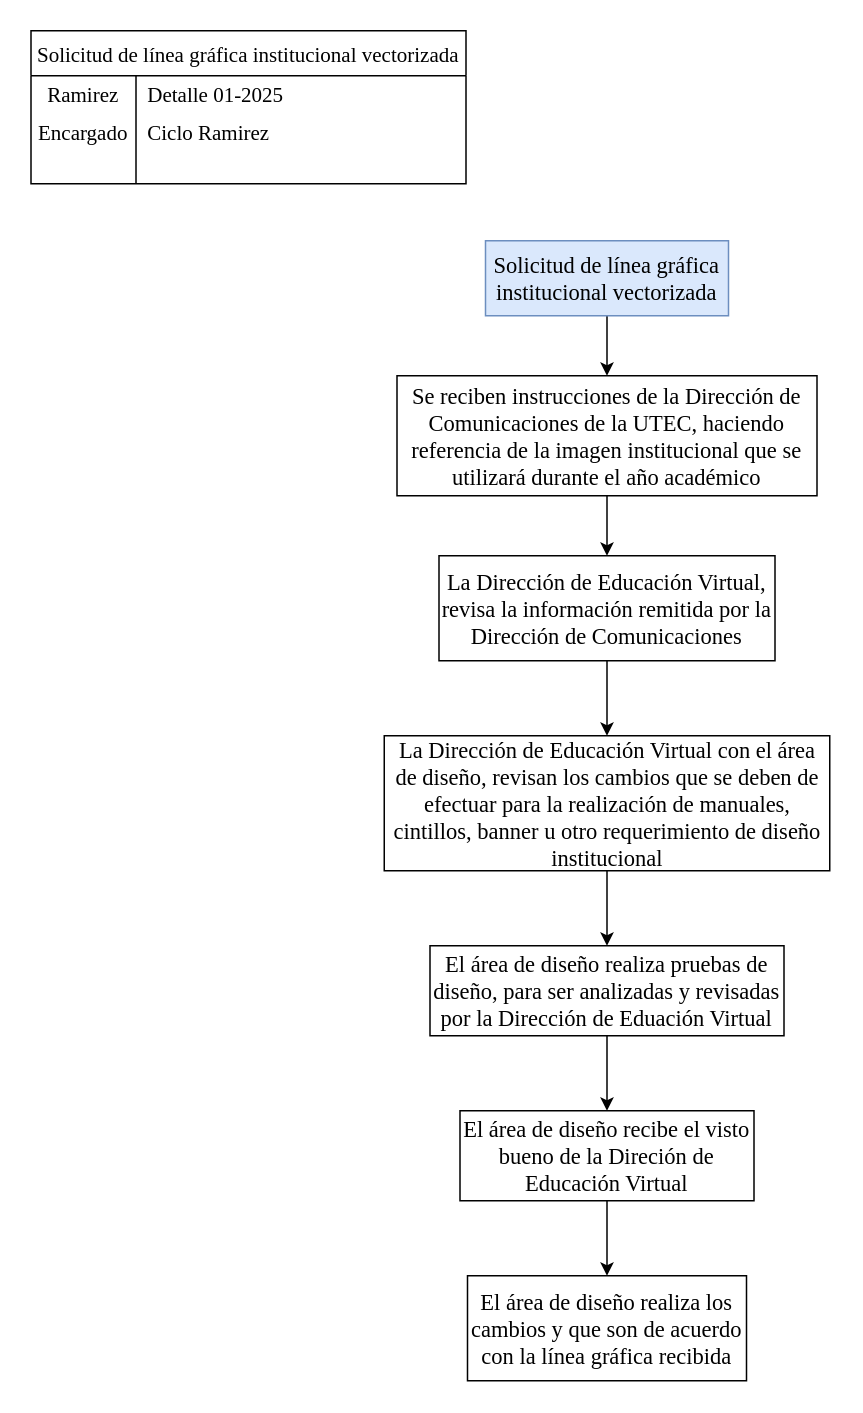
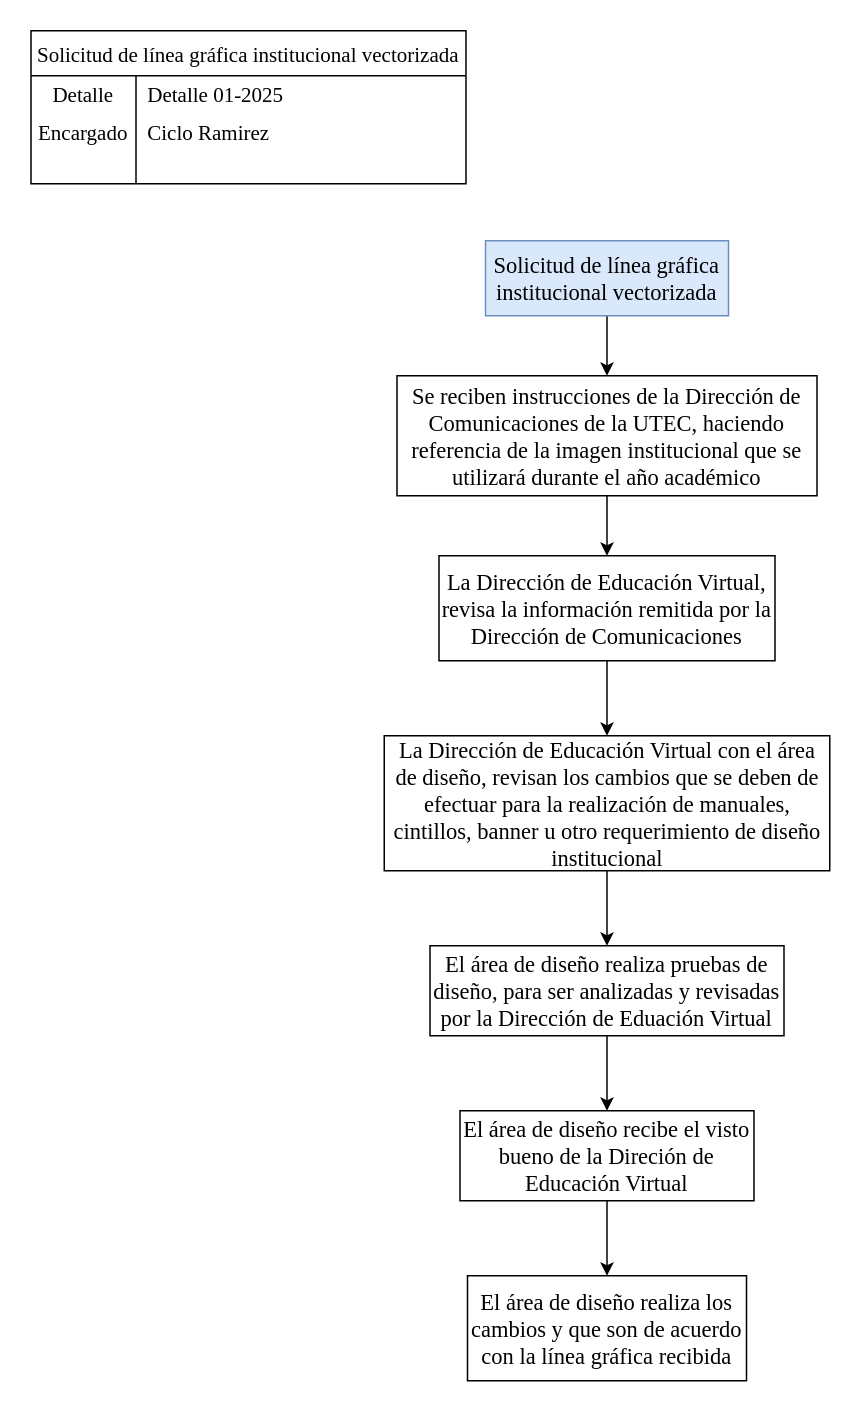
node "Ramirez": label "Ramirez" -> "Detalle"
